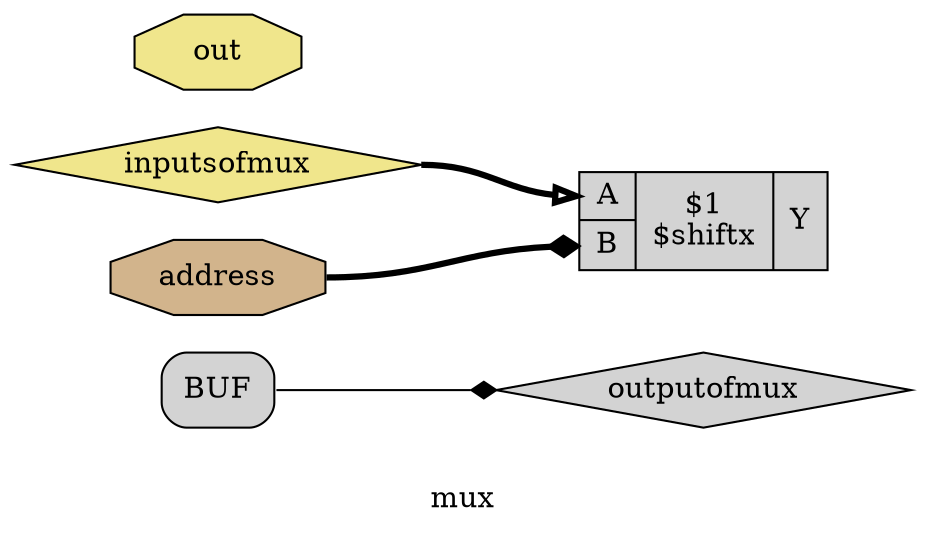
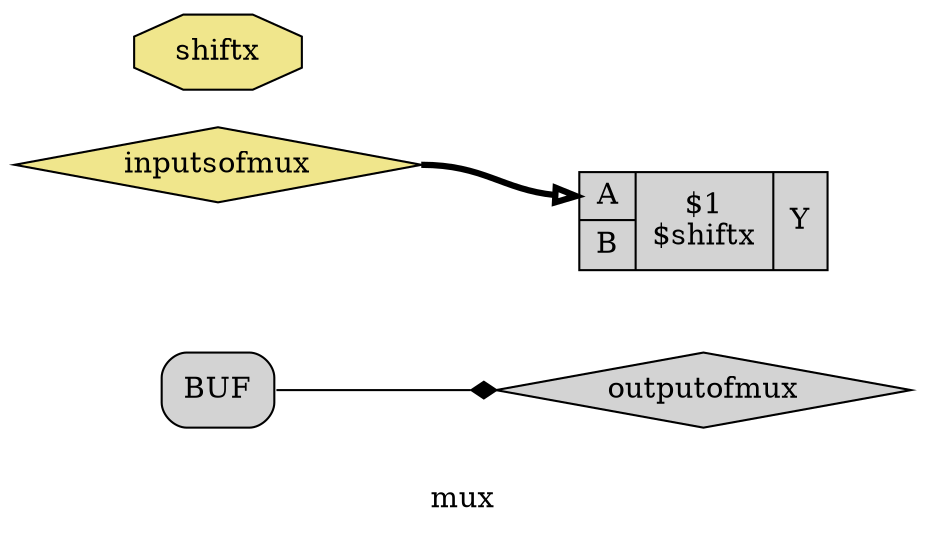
node "out": label "out" -> "shiftx"
node "address": removed
